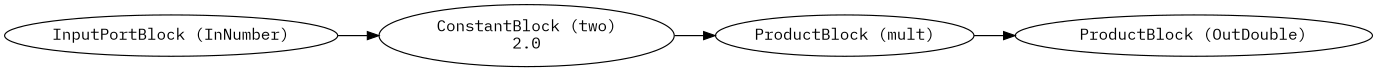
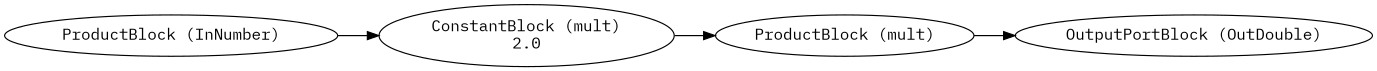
node "InputPortBlock (InNumber)": label "InputPortBlock (InNumber)" -> "ProductBlock (InNumber)"
node "ConstantBlock (two) 2.0": label "ConstantBlock (two) 2.0" -> "ConstantBlock (mult) 2.0"
node "ProductBlock (OutDouble)": label "ProductBlock (OutDouble)" -> "OutputPortBlock (OutDouble)"
